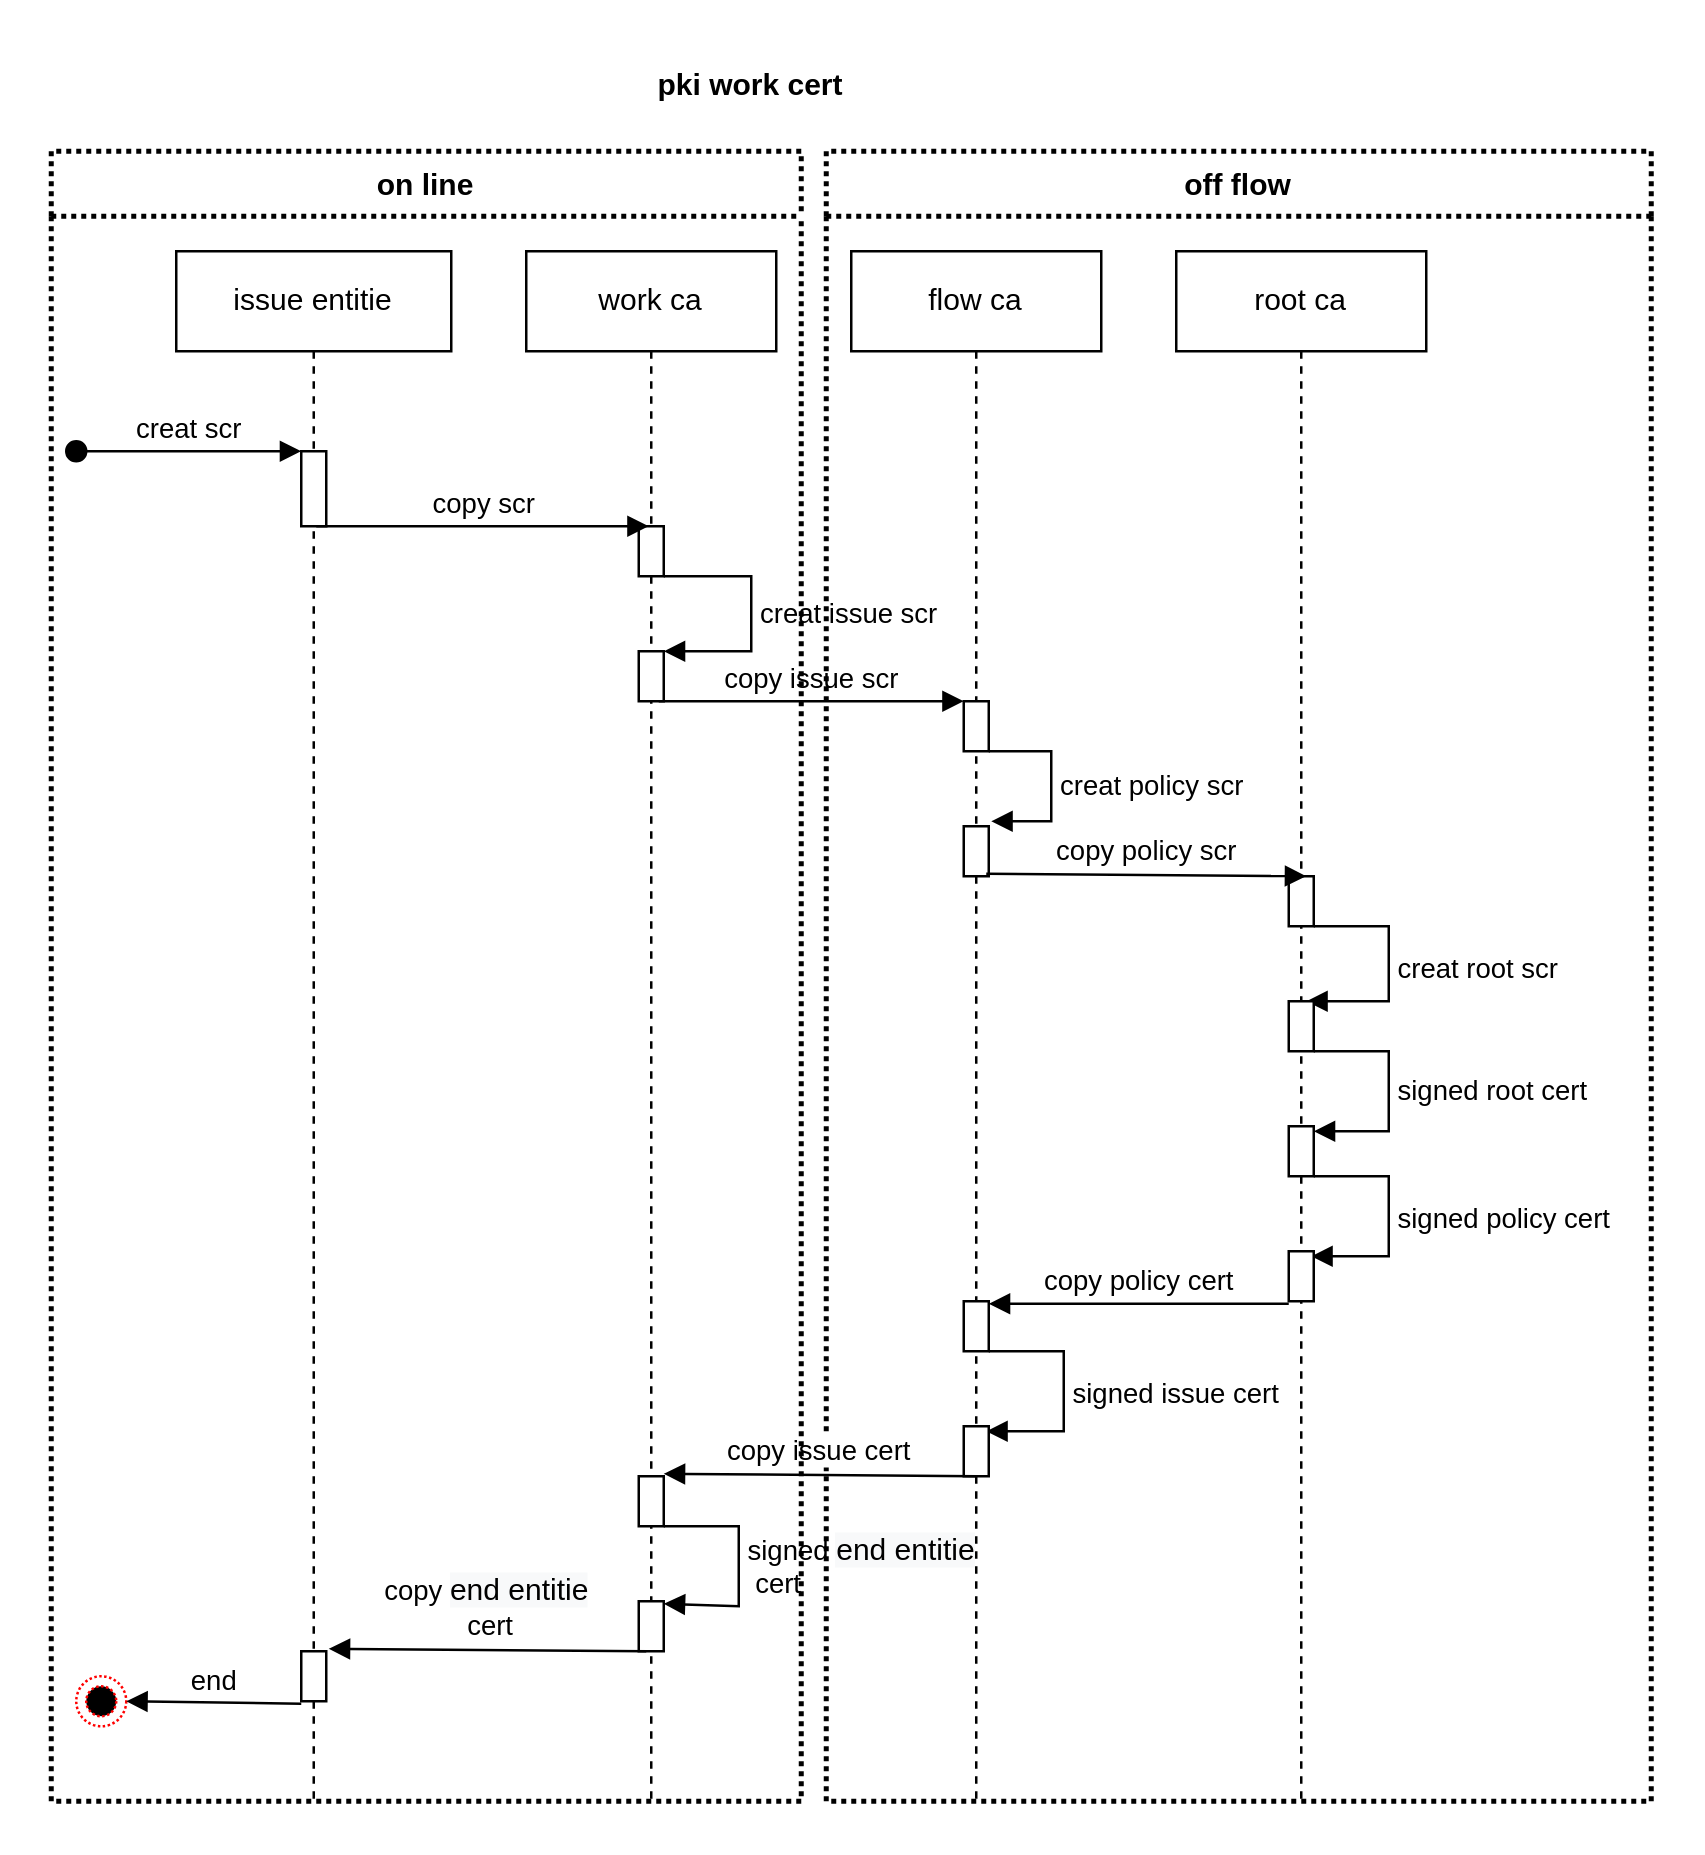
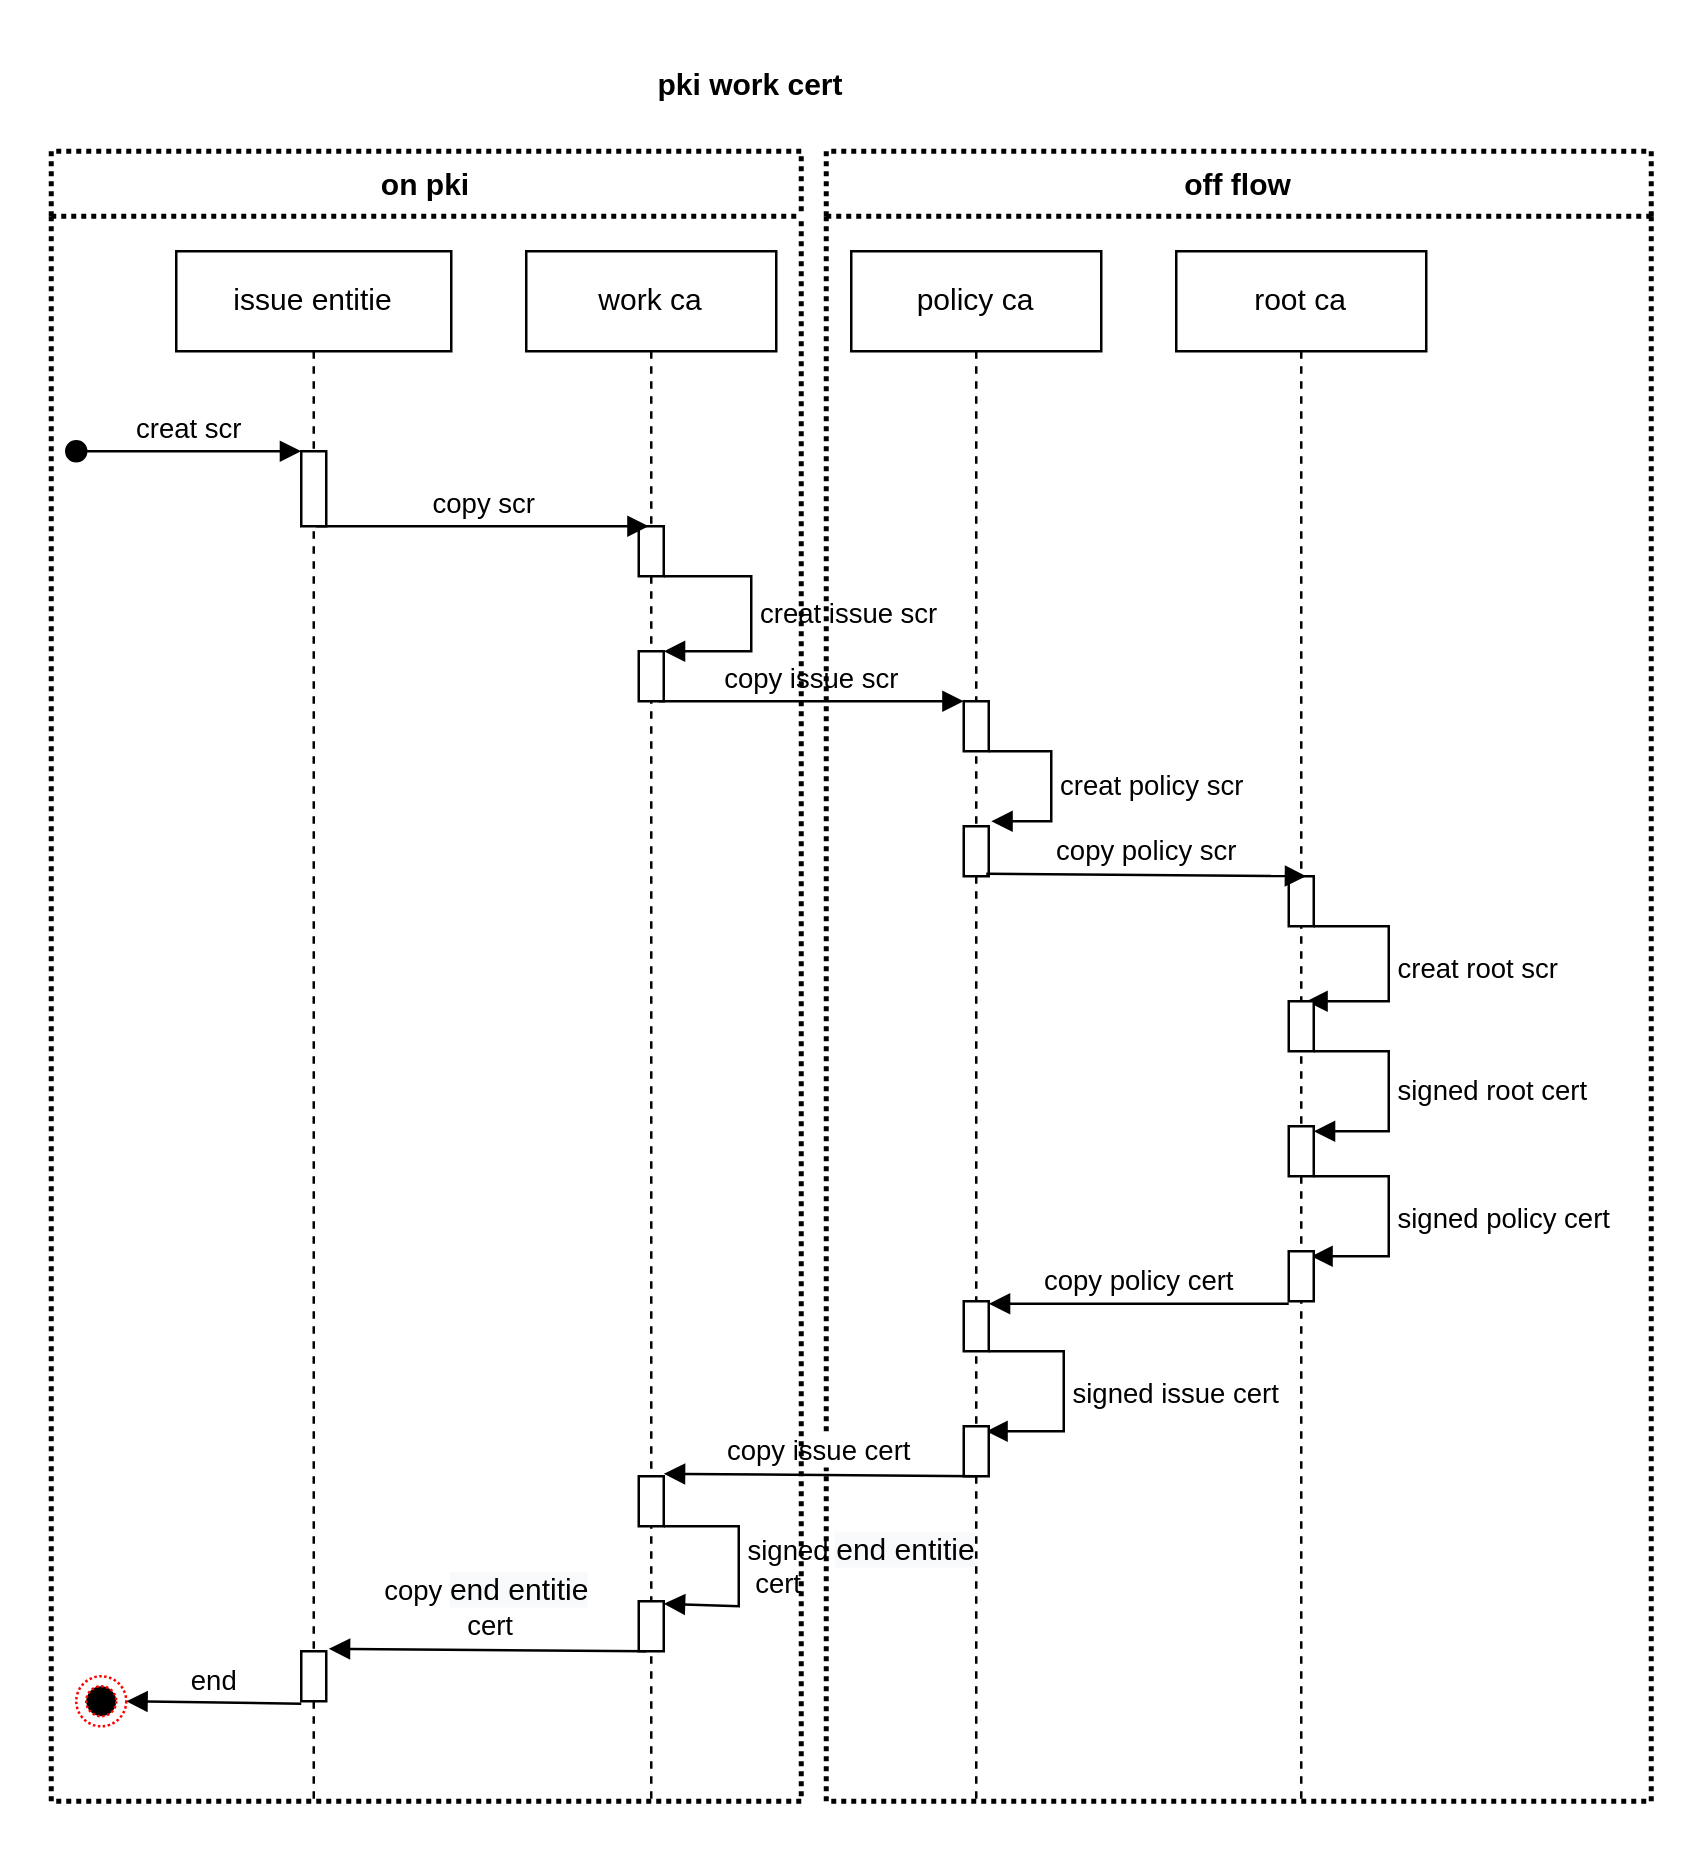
node "on line": label "on line" -> "on pki"
node "flow ca": label "flow ca" -> "policy ca"
